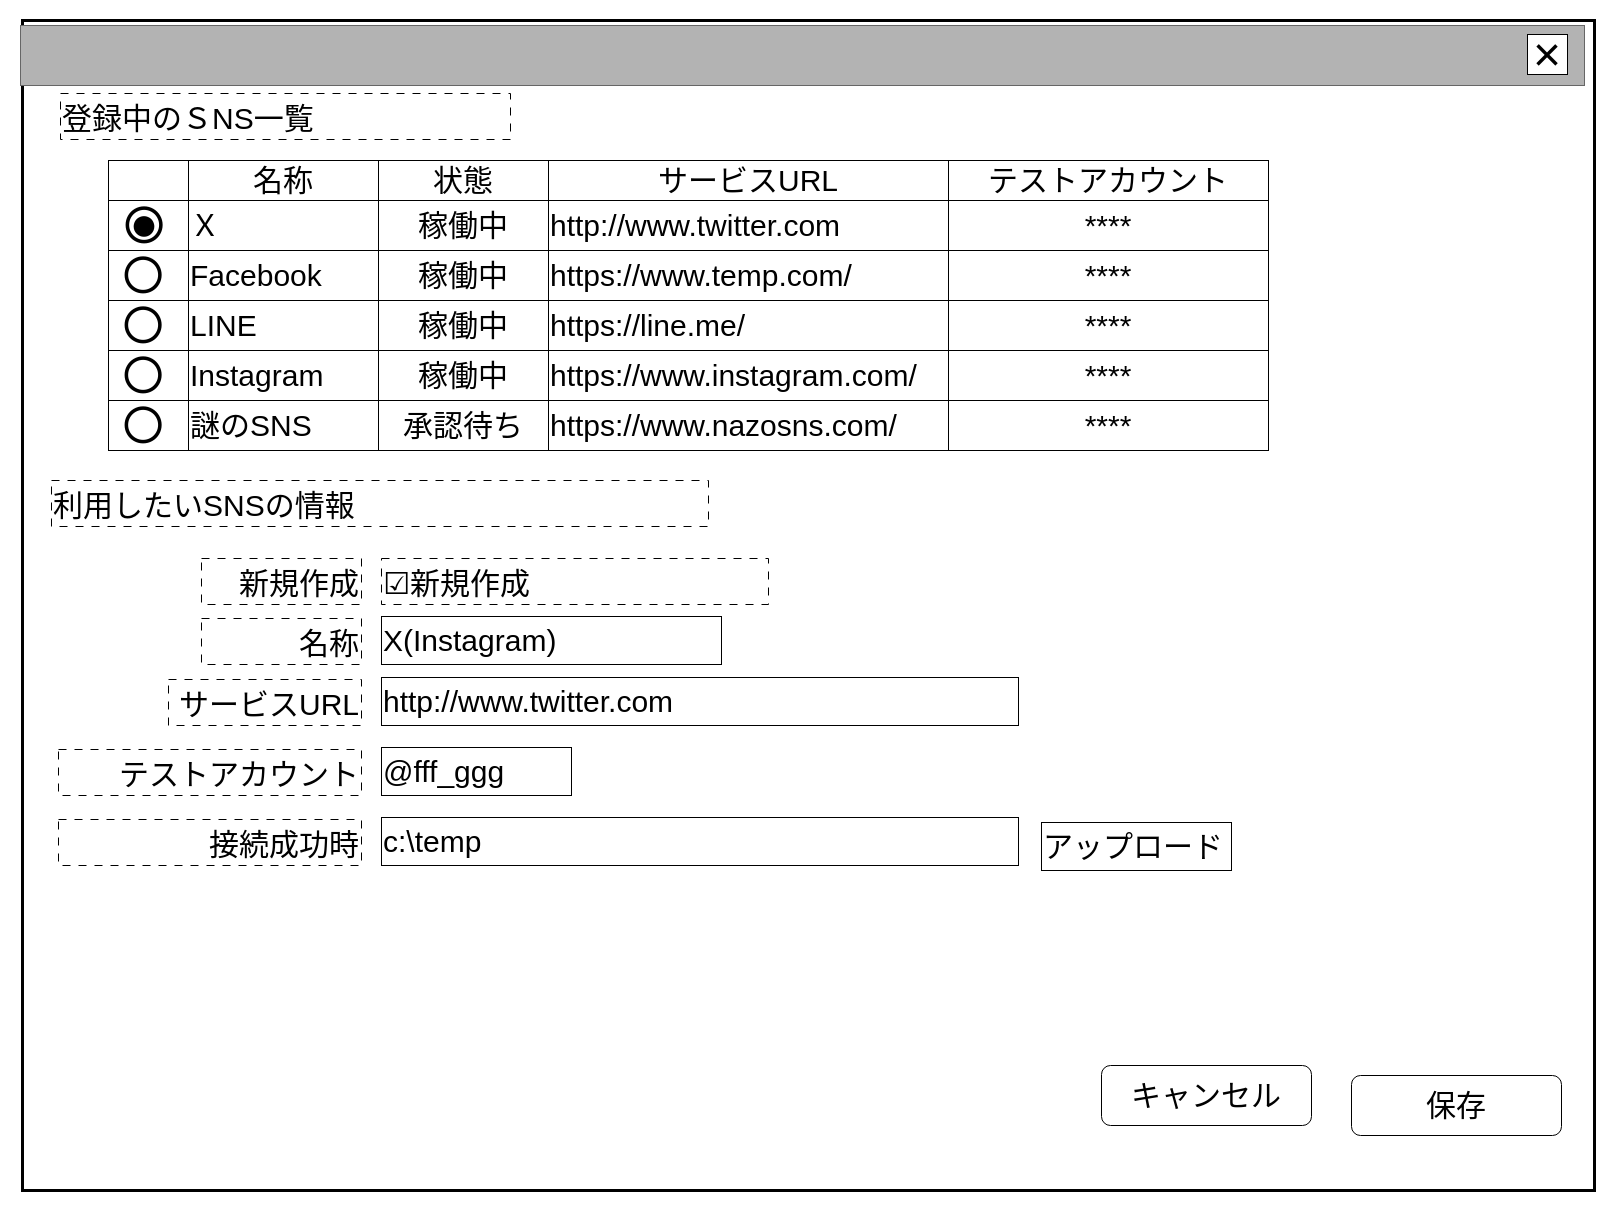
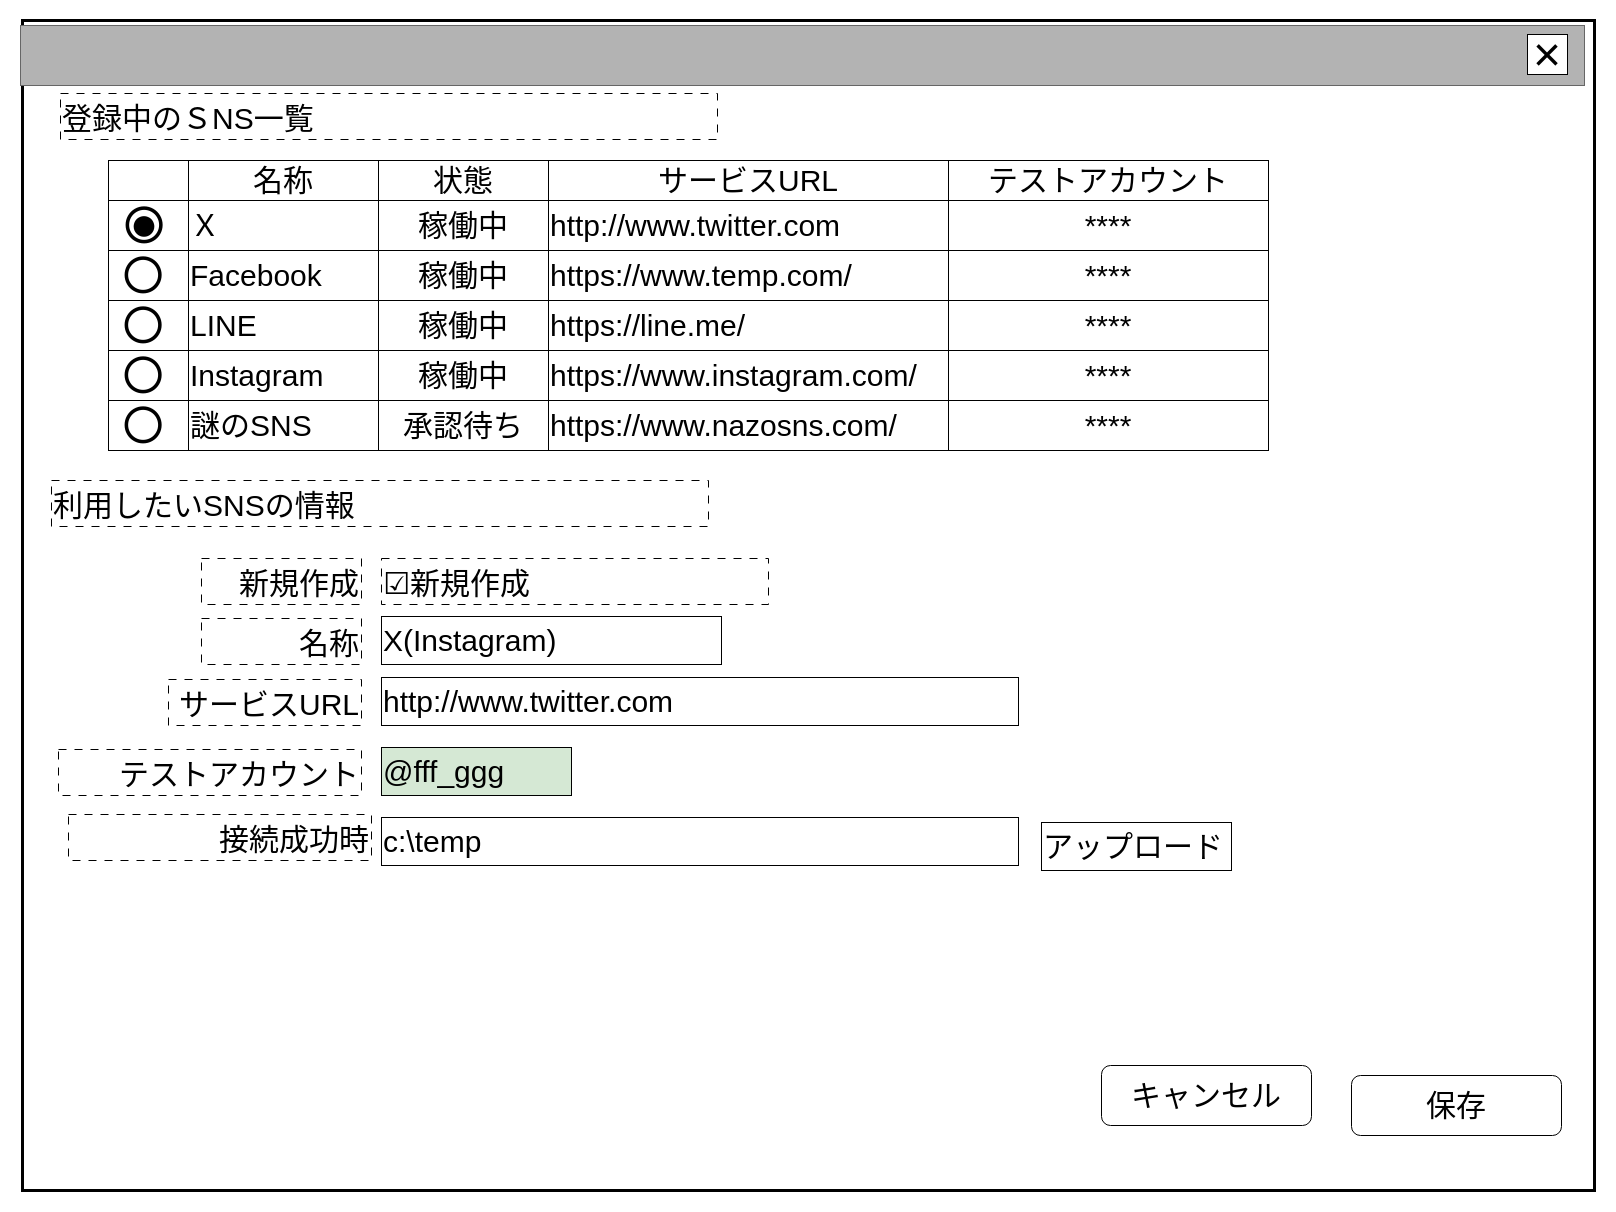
node "登録中のＳNS一覧": size 450x46 -> 657x46
node "@fff_ggg": fillcolor #ffffff -> #d5e8d4
node "接続成功時": moved (210, 843) -> (220, 838)
